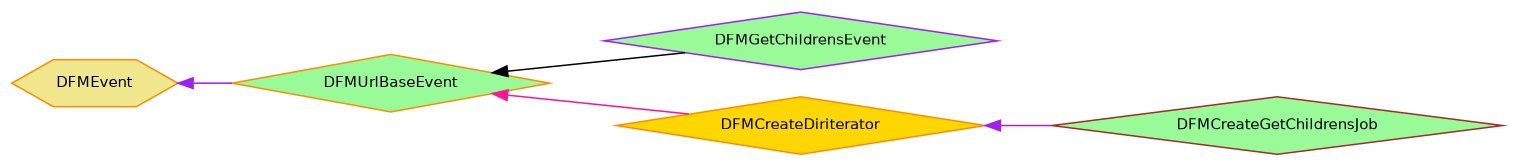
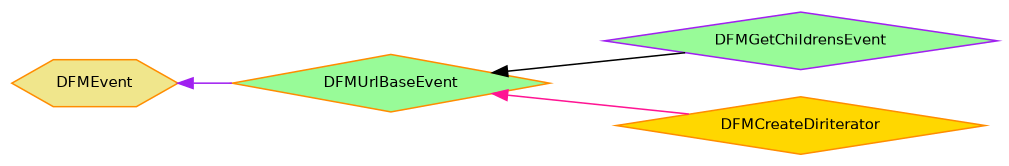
node "DFMCreateGetChildrensJob": removed
